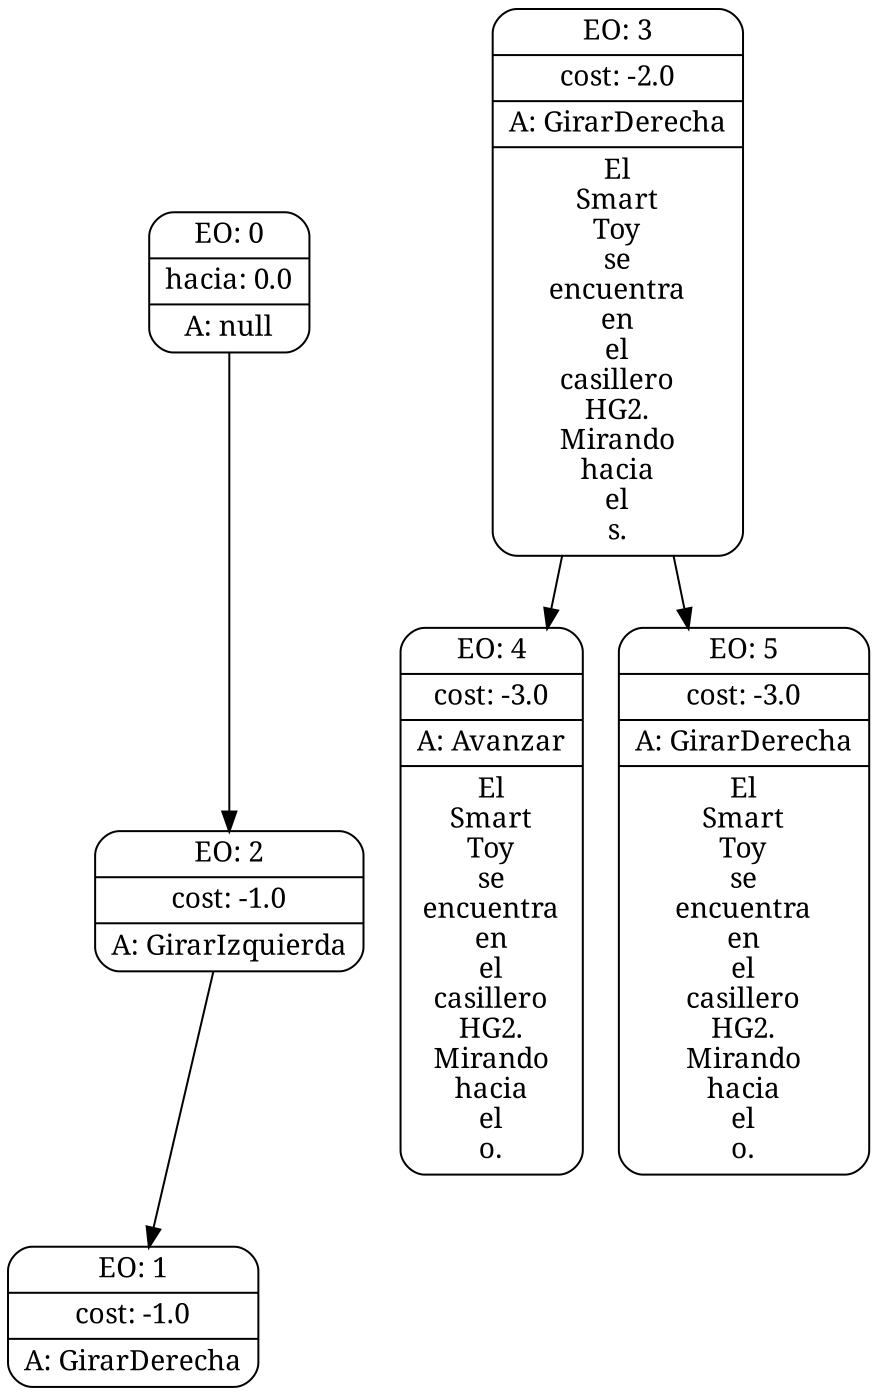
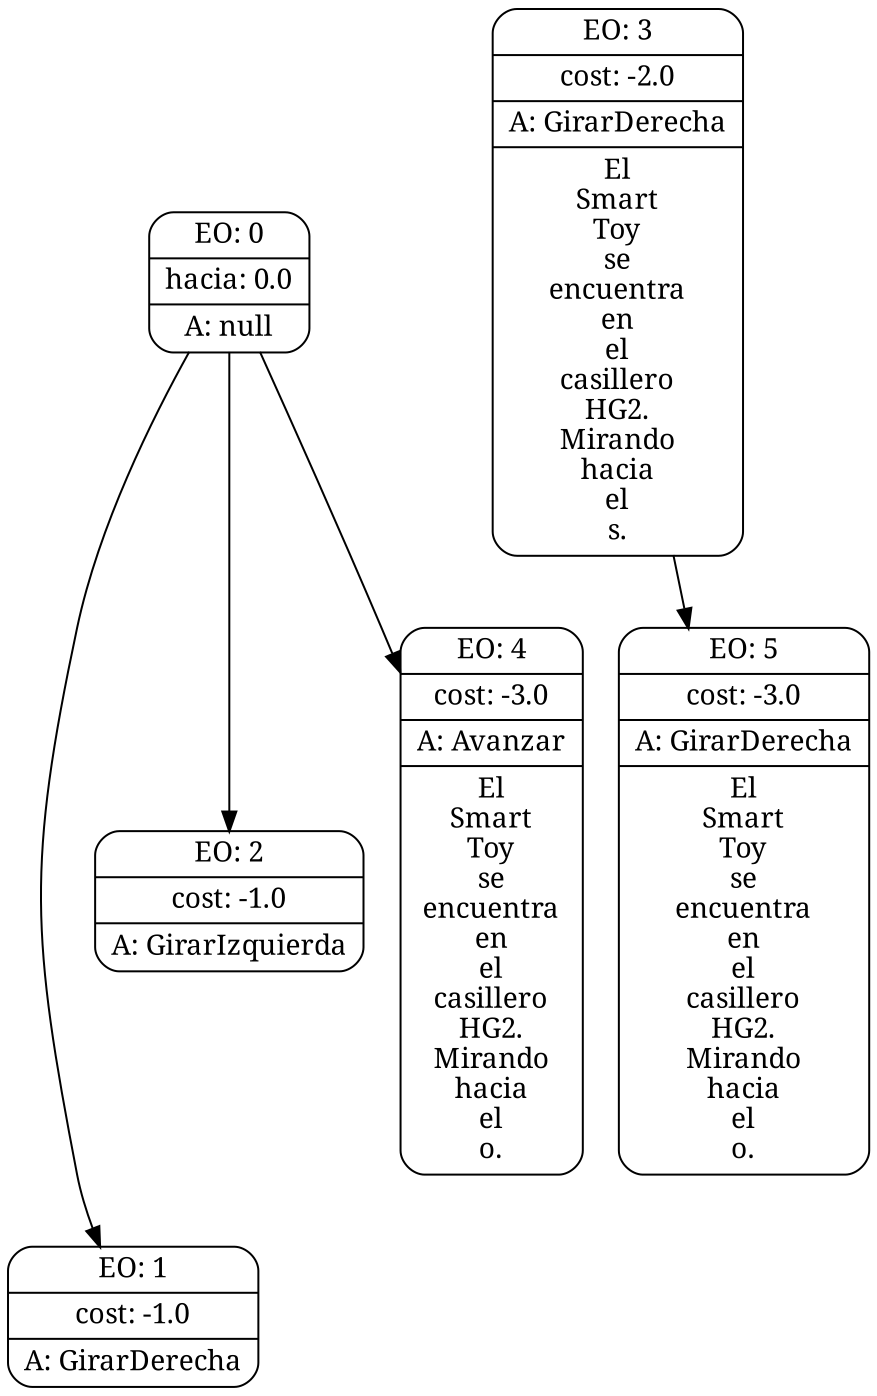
edge "EO: 3" -> "EO: 4": now "EO: 0" -> "EO: 4"
edge "EO: 2" -> "EO: 1": now "EO: 0" -> "EO: 1"
